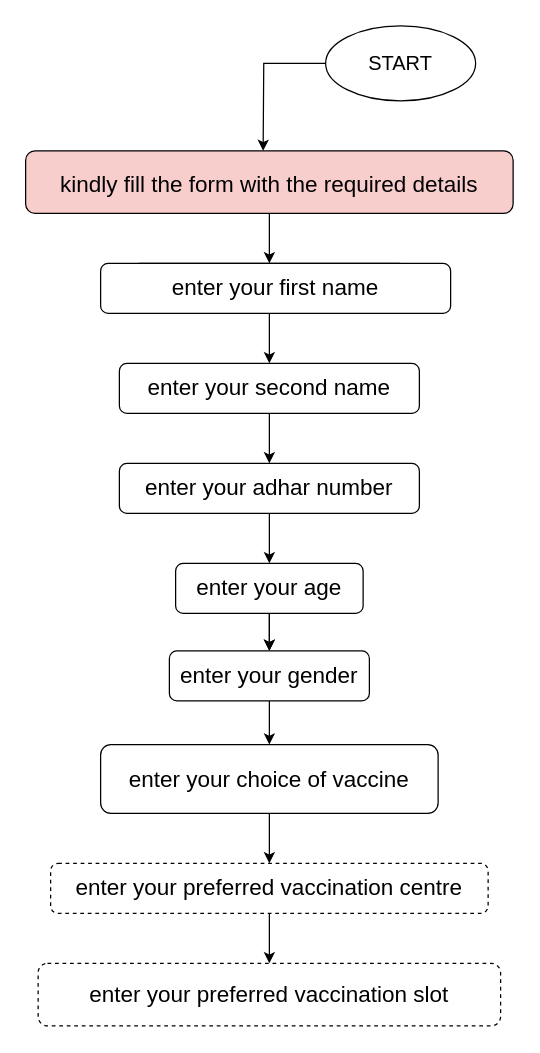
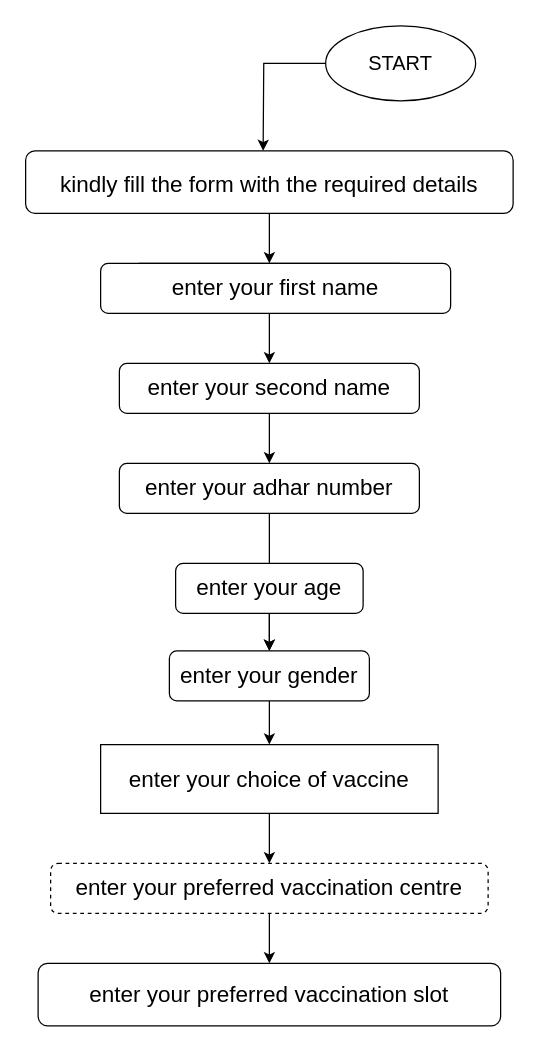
node "kindly fill the form with the required details": fillcolor #f8cecc -> #ffffff
edge "enter your adhar number" -> "enter your age": arrowhead classic -> none
node "enter your choice of vaccine": shape rounded rectangle -> rectangle
node "enter your preferred vaccination slot": style dashed -> solid
